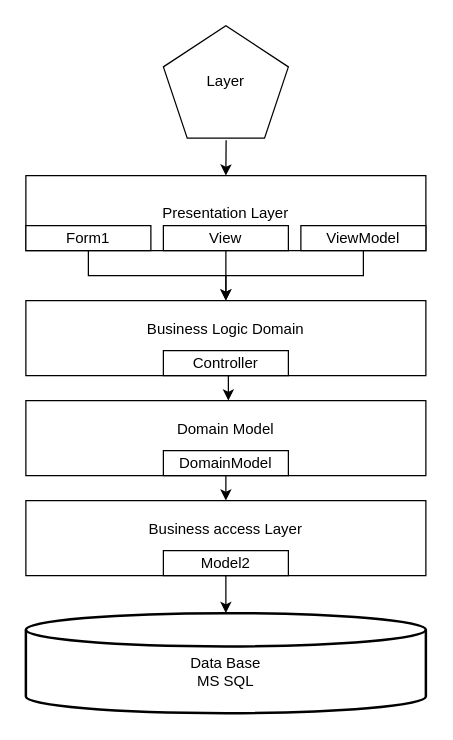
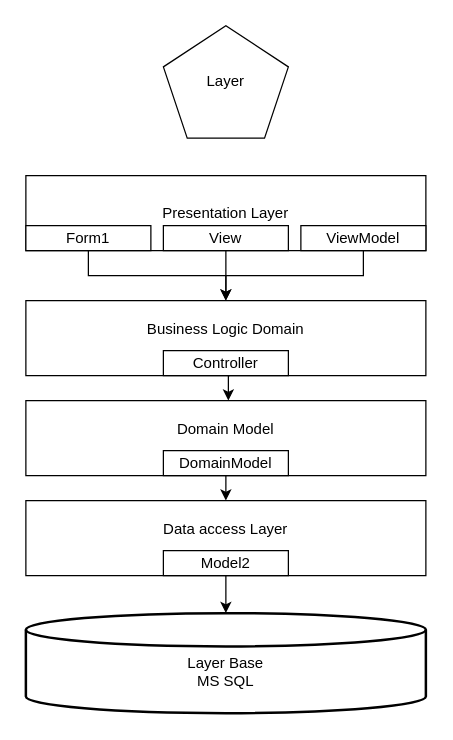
edge "Layer" -> "Presentation Layer": removed
node "Business access Layer": label "Business access Layer" -> "Data access Layer"
node "Data Base MS SQL": label "Data Base MS SQL" -> "Layer Base MS SQL"
